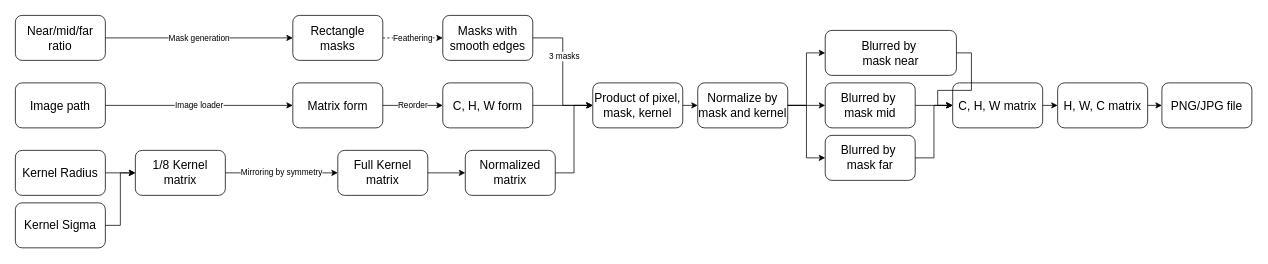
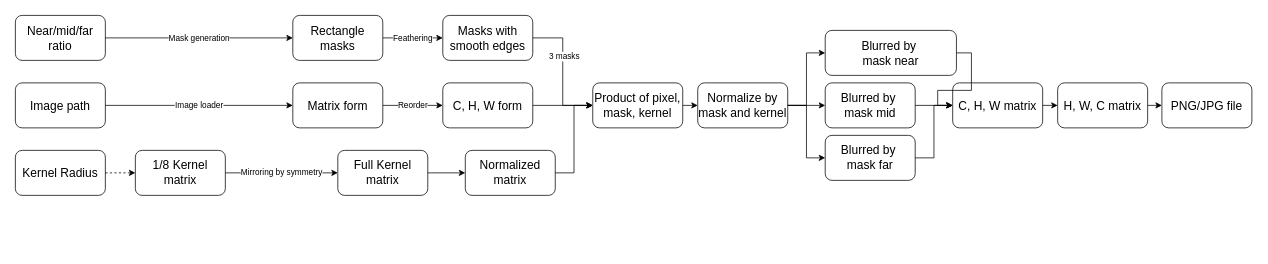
edge "Rectangle masks" -> "Masks with smooth edges": style dashed -> solid
edge "Kernel Radius" -> "1/8 Kernel matrix": style solid -> dashed
edge "Kernel Sigma" -> "1/8 Kernel matrix": removed
node "Kernel Sigma": removed
